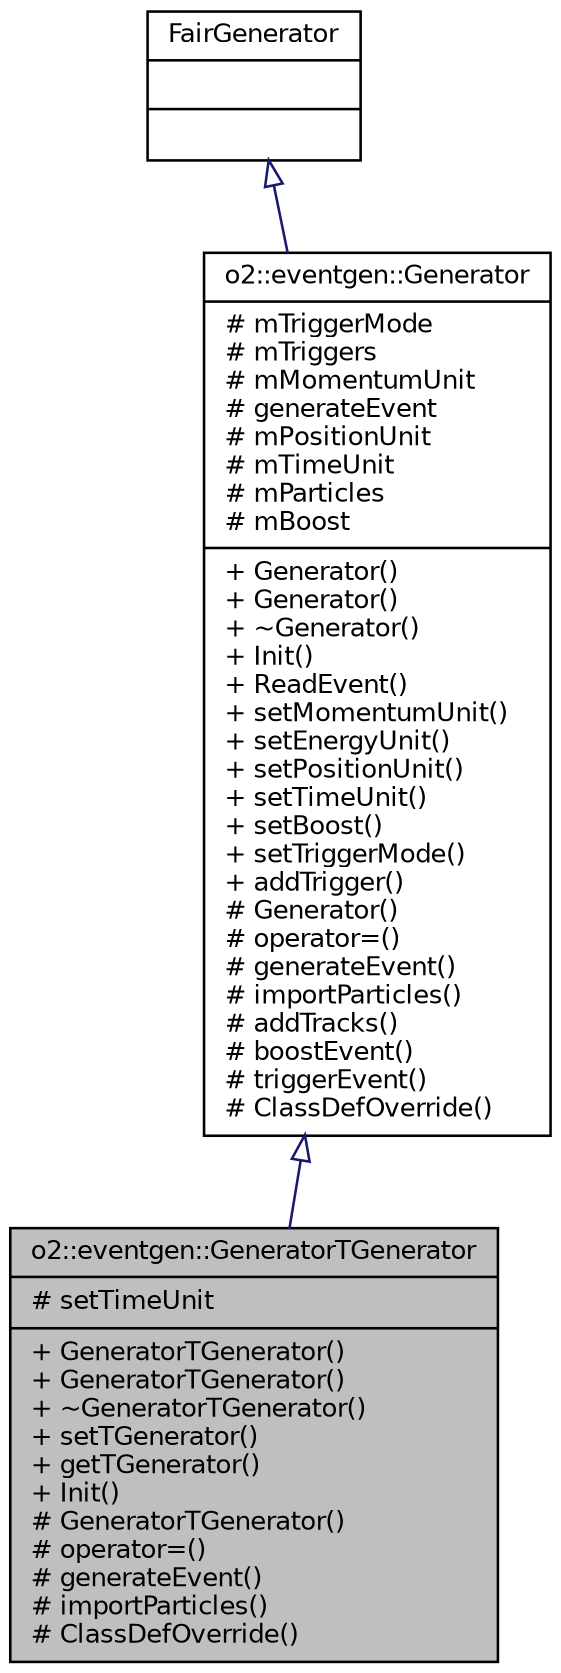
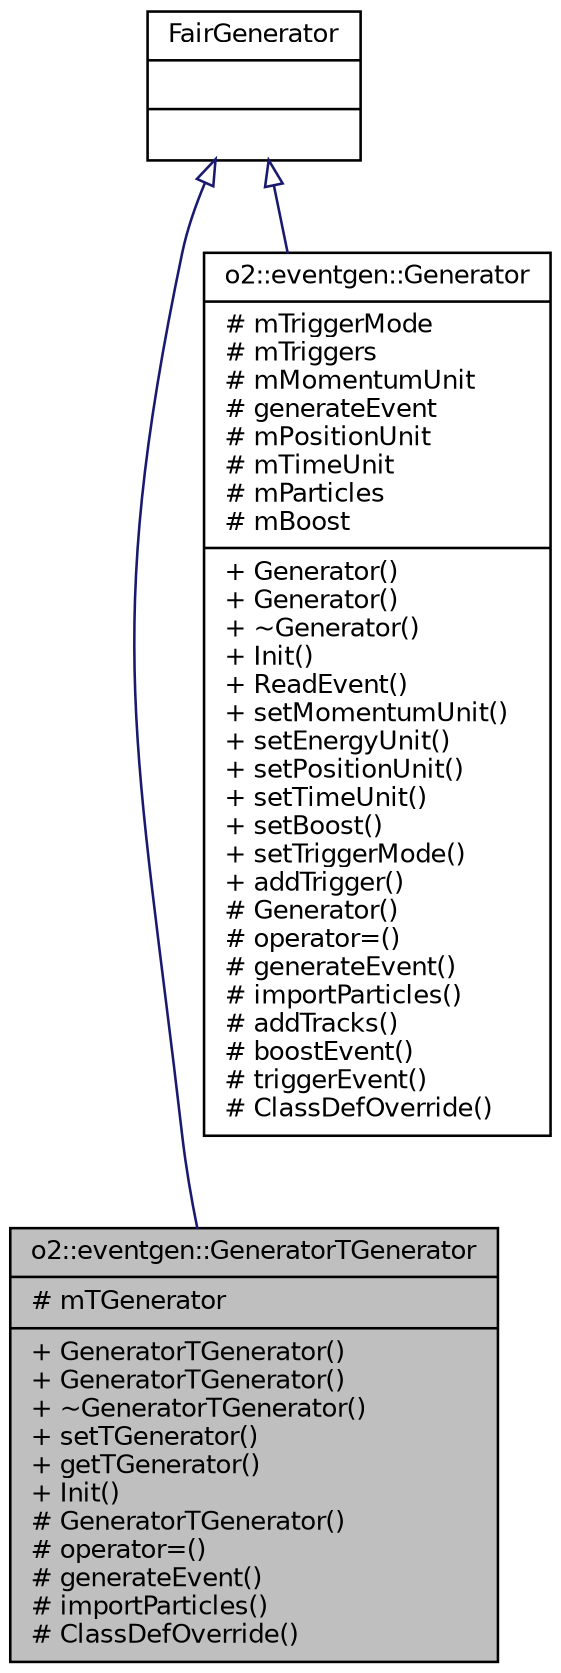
edge "o2::eventgen::GeneratorTGenerator" -> "o2::eventgen::Generator": now "o2::eventgen::GeneratorTGenerator" -> "FairGenerator"
node "o2::eventgen::GeneratorTGenerator": text "# setTimeUnit" -> "# mTGenerator"
